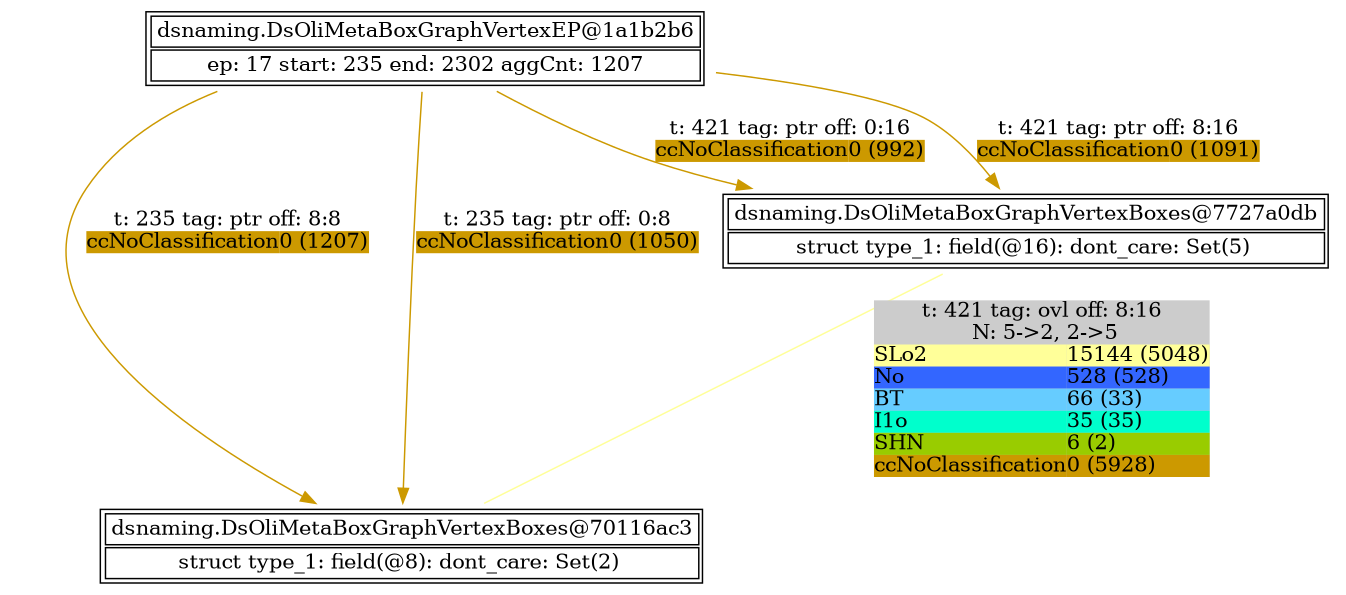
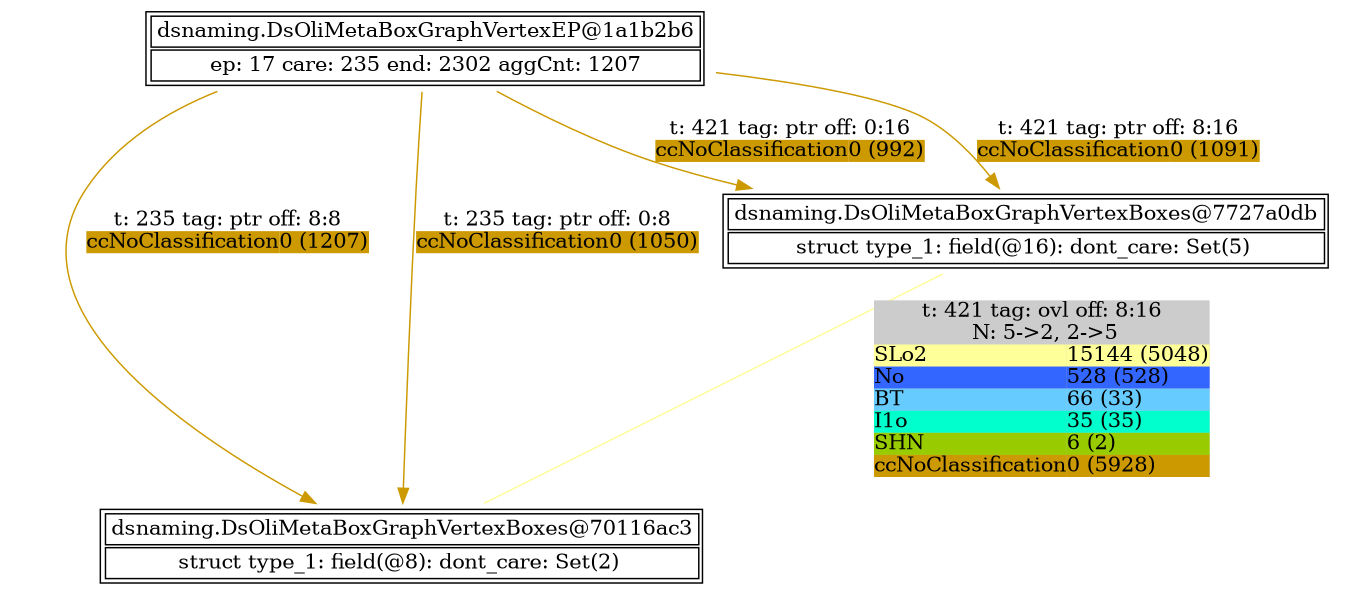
node "dsnaming.DsOliMetaBoxGraphVertexEP@1a1b2b6": text "ep: 17 start: 235 end: 2302 aggCnt: 1207" -> "ep: 17 care: 235 end: 2302 aggCnt: 1207"
